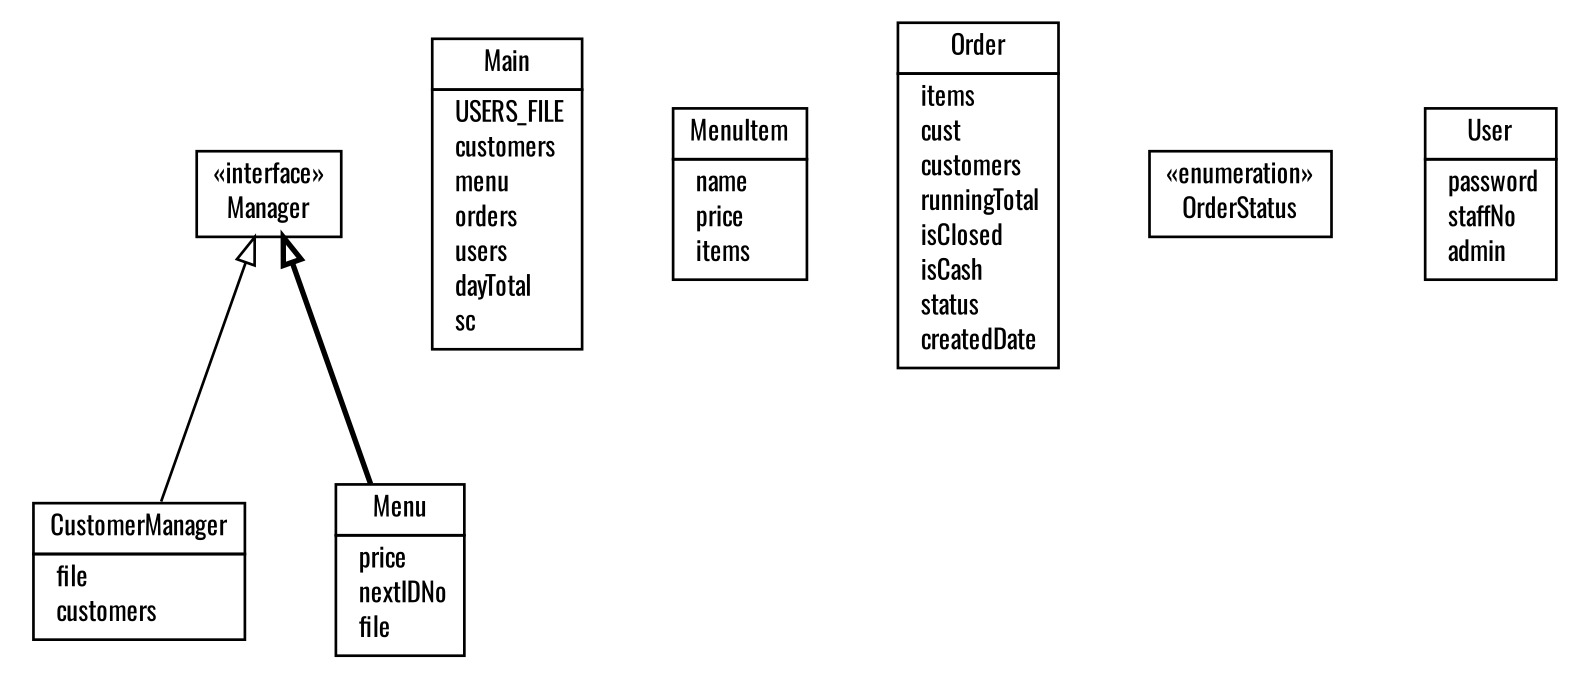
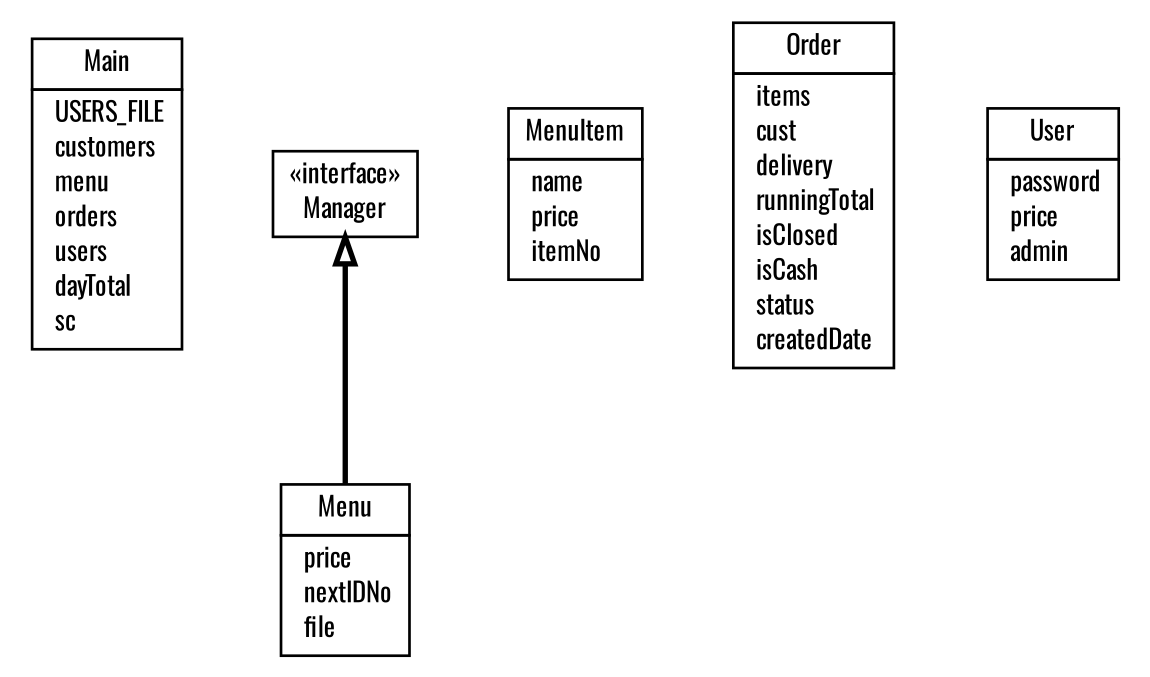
node "Order": text "customers" -> "delivery"
node "OrderStatus": removed
node "User": text "staffNo" -> "price"
node "MenuItem": text "items" -> "itemNo"
node "CustomerManager": removed
